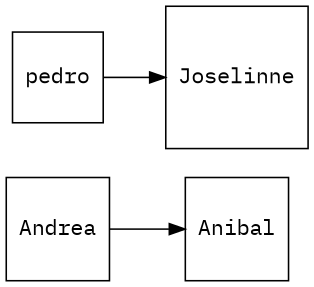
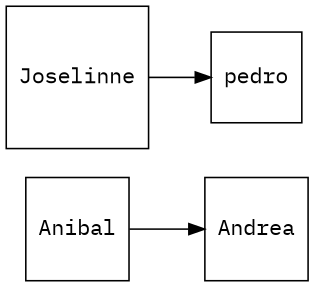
edge "pedro" -> "Joselinne": reversed
edge "Andrea" -> "Anibal": reversed
